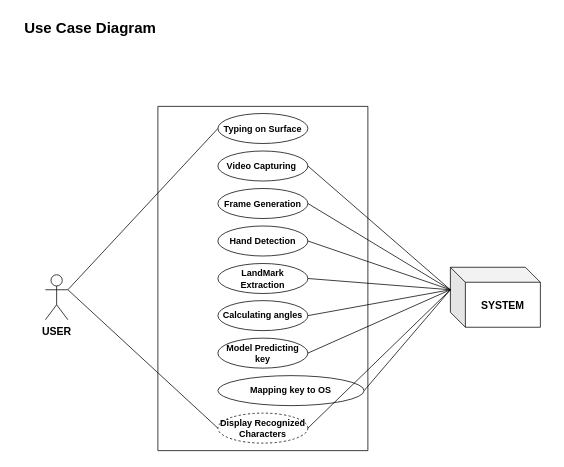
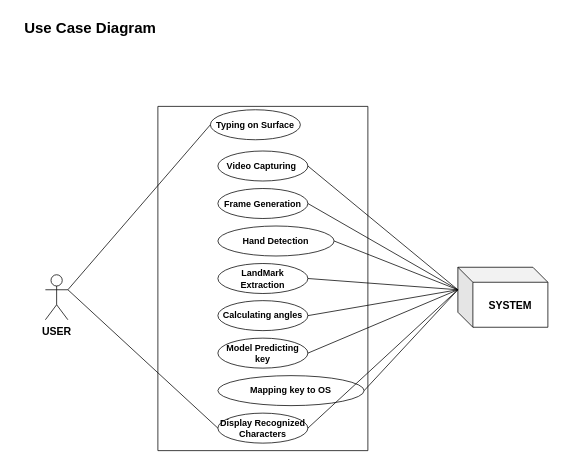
node "Typing on Surface": moved (263, 128) -> (255, 125)
node "Hand Detection": size 90x30 -> 116x30
node "SYSTEM": moved (495, 297) -> (503, 297)
node "Display Recognized Characters": style dashed -> solid
